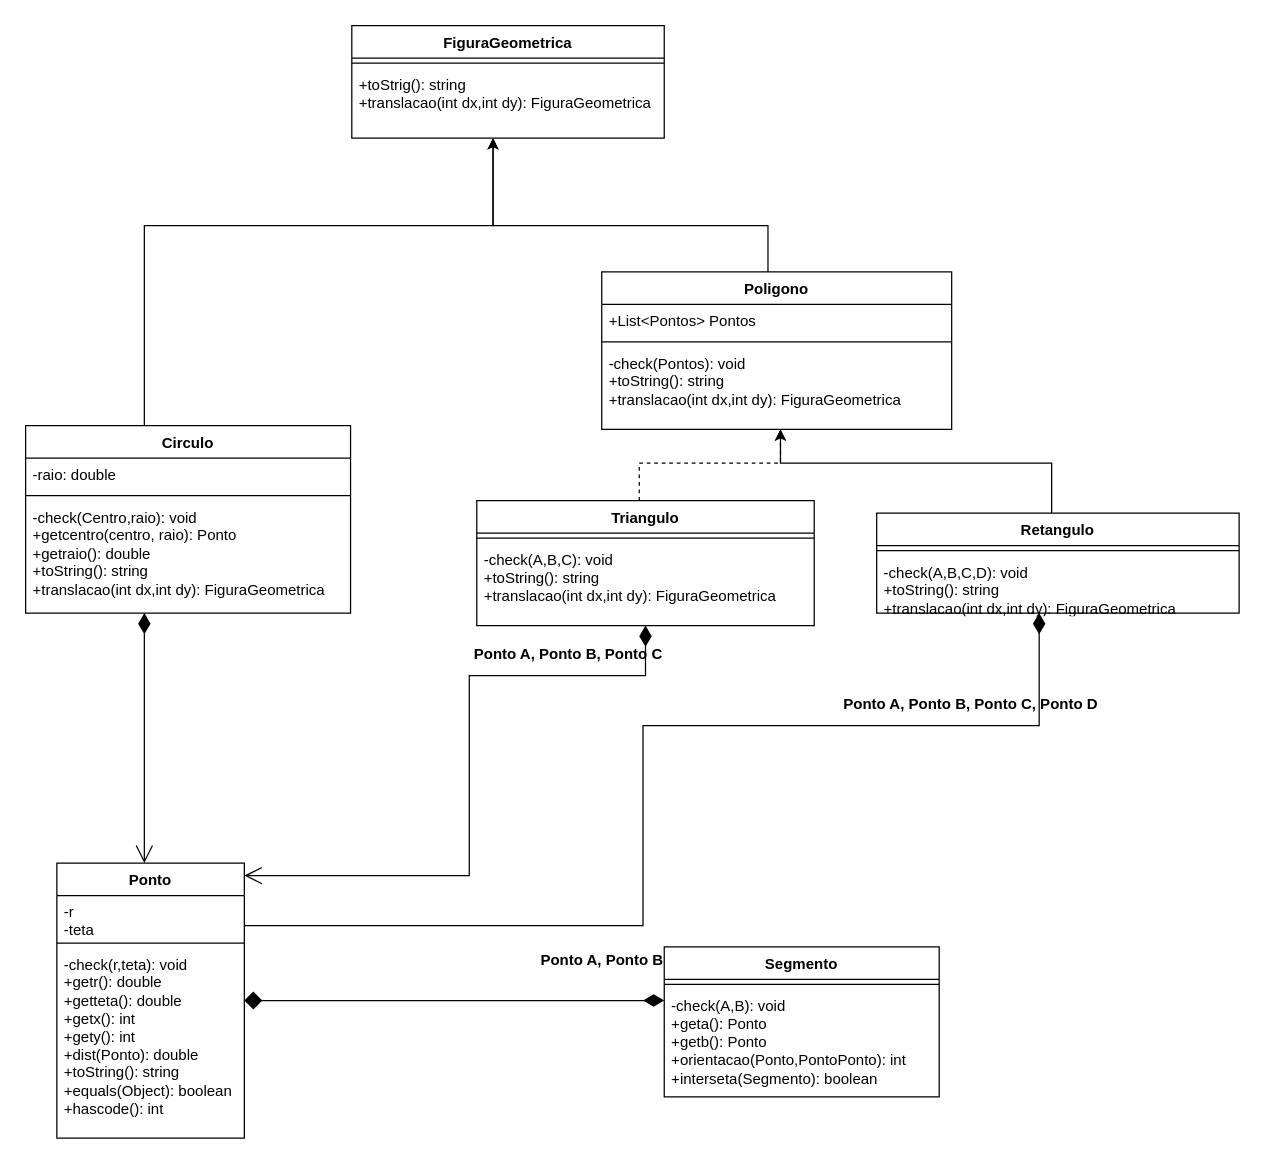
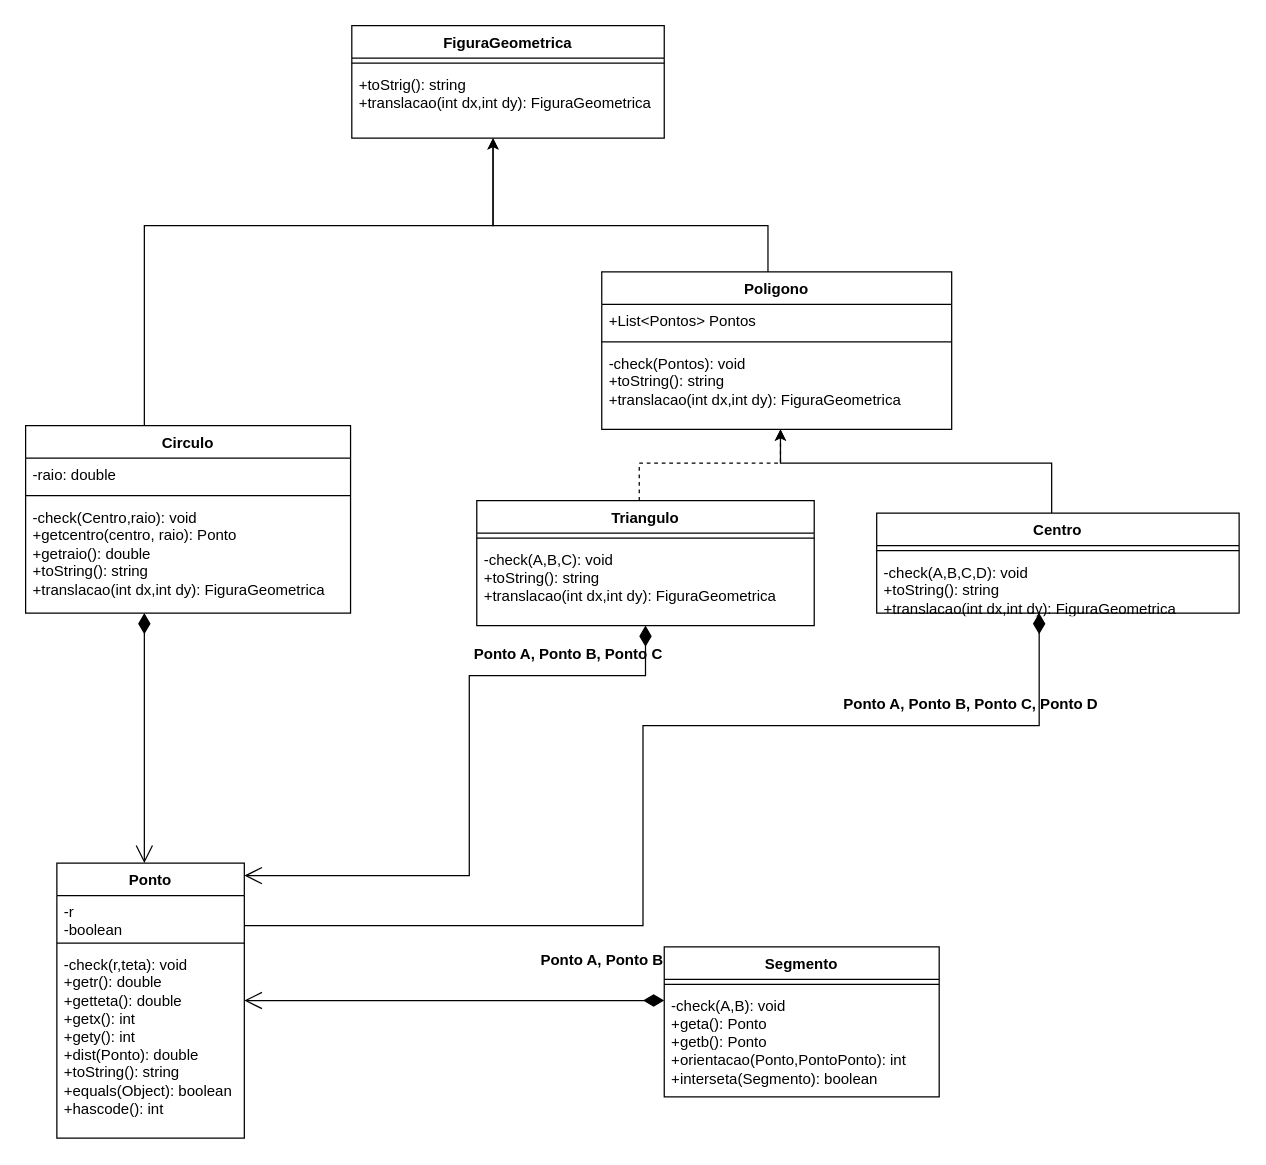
node "Retangulo": label "Retangulo" -> "Centro"
node "-r -teta": label "-r -teta" -> "-r -boolean"
edge "Ponto" -- "Segmento": arrowhead diamond -> open
